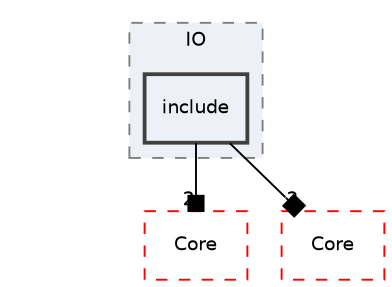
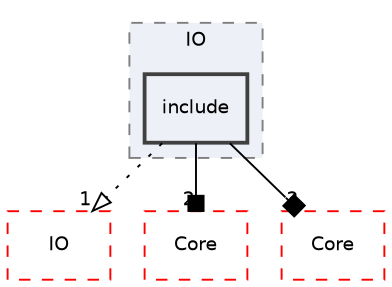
node "IO": added
